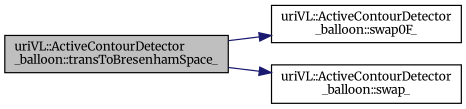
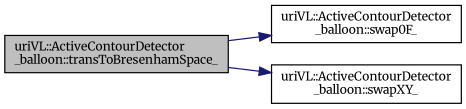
node "uriVL::ActiveContourDetector _balloon::swap_": label "uriVL::ActiveContourDetector _balloon::swap_" -> "uriVL::ActiveContourDetector _balloon::swapXY_"
